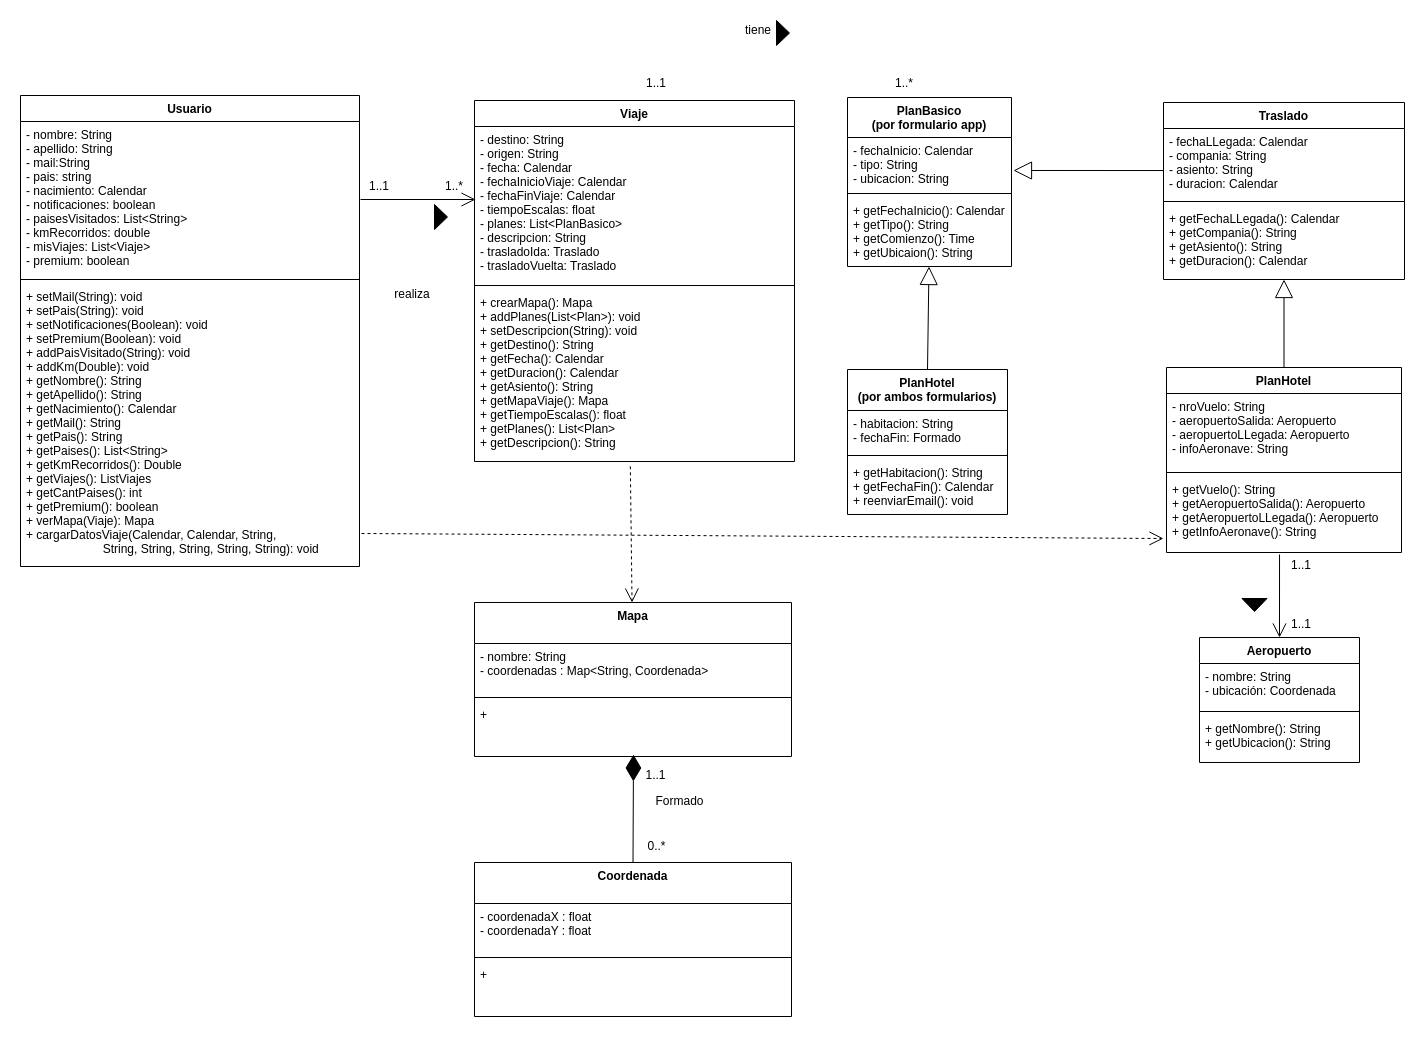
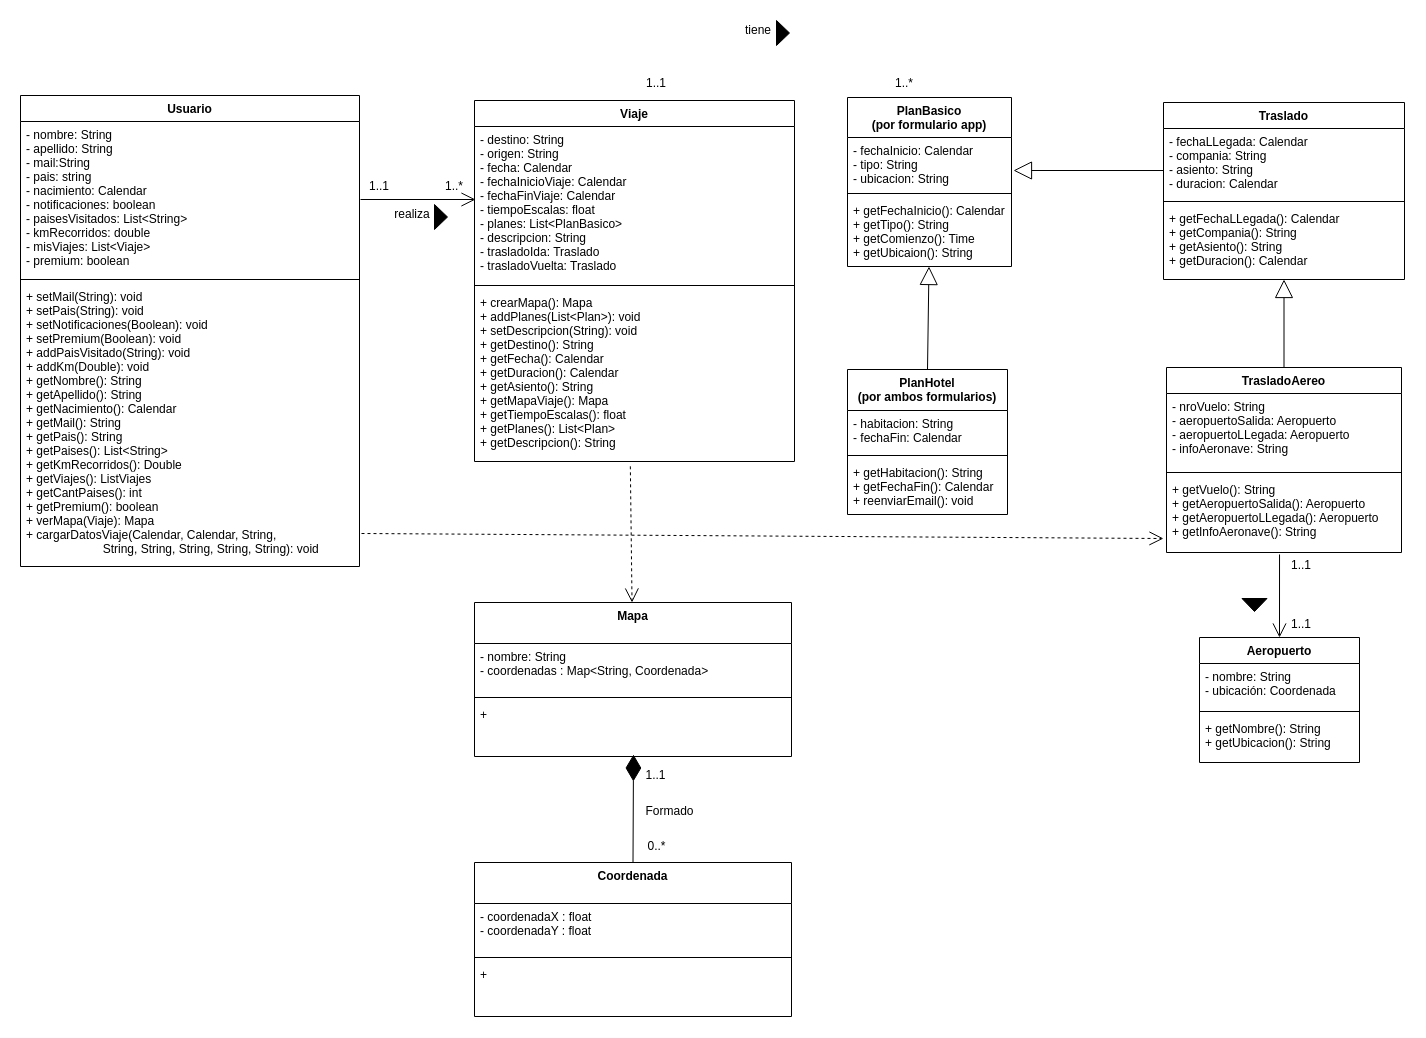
node "realiza": moved (413, 295) -> (413, 215)
node "PlanHotel": label "PlanHotel" -> "TrasladoAereo"
node "- habitacion: String - fechaFin: Formado": label "- habitacion: String - fechaFin: Formado" -> "- habitacion: String - fechaFin: Calendar"
node "Formado": moved (680, 802) -> (670, 812)
